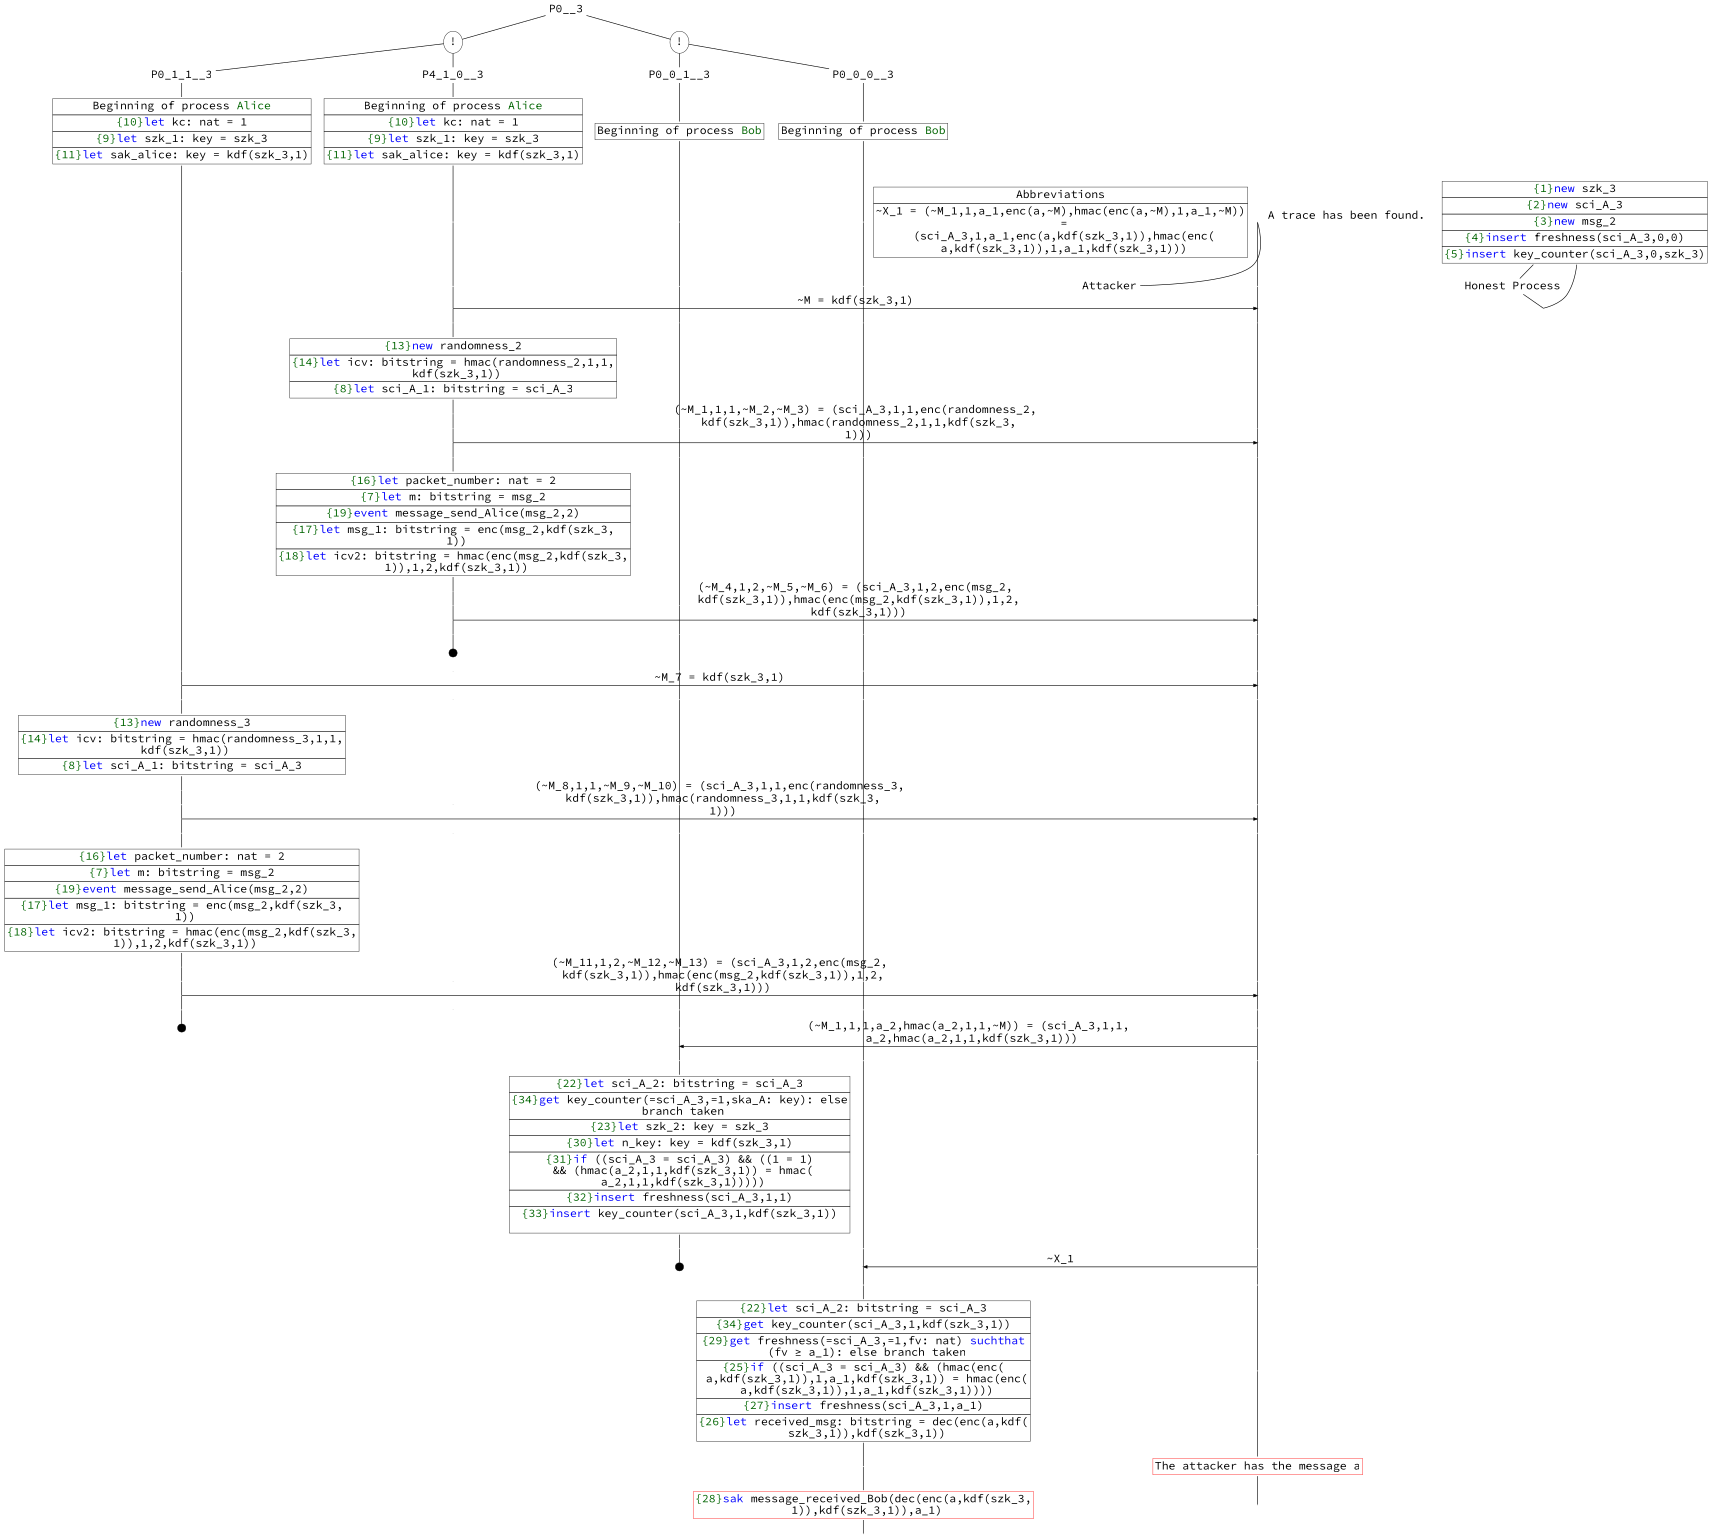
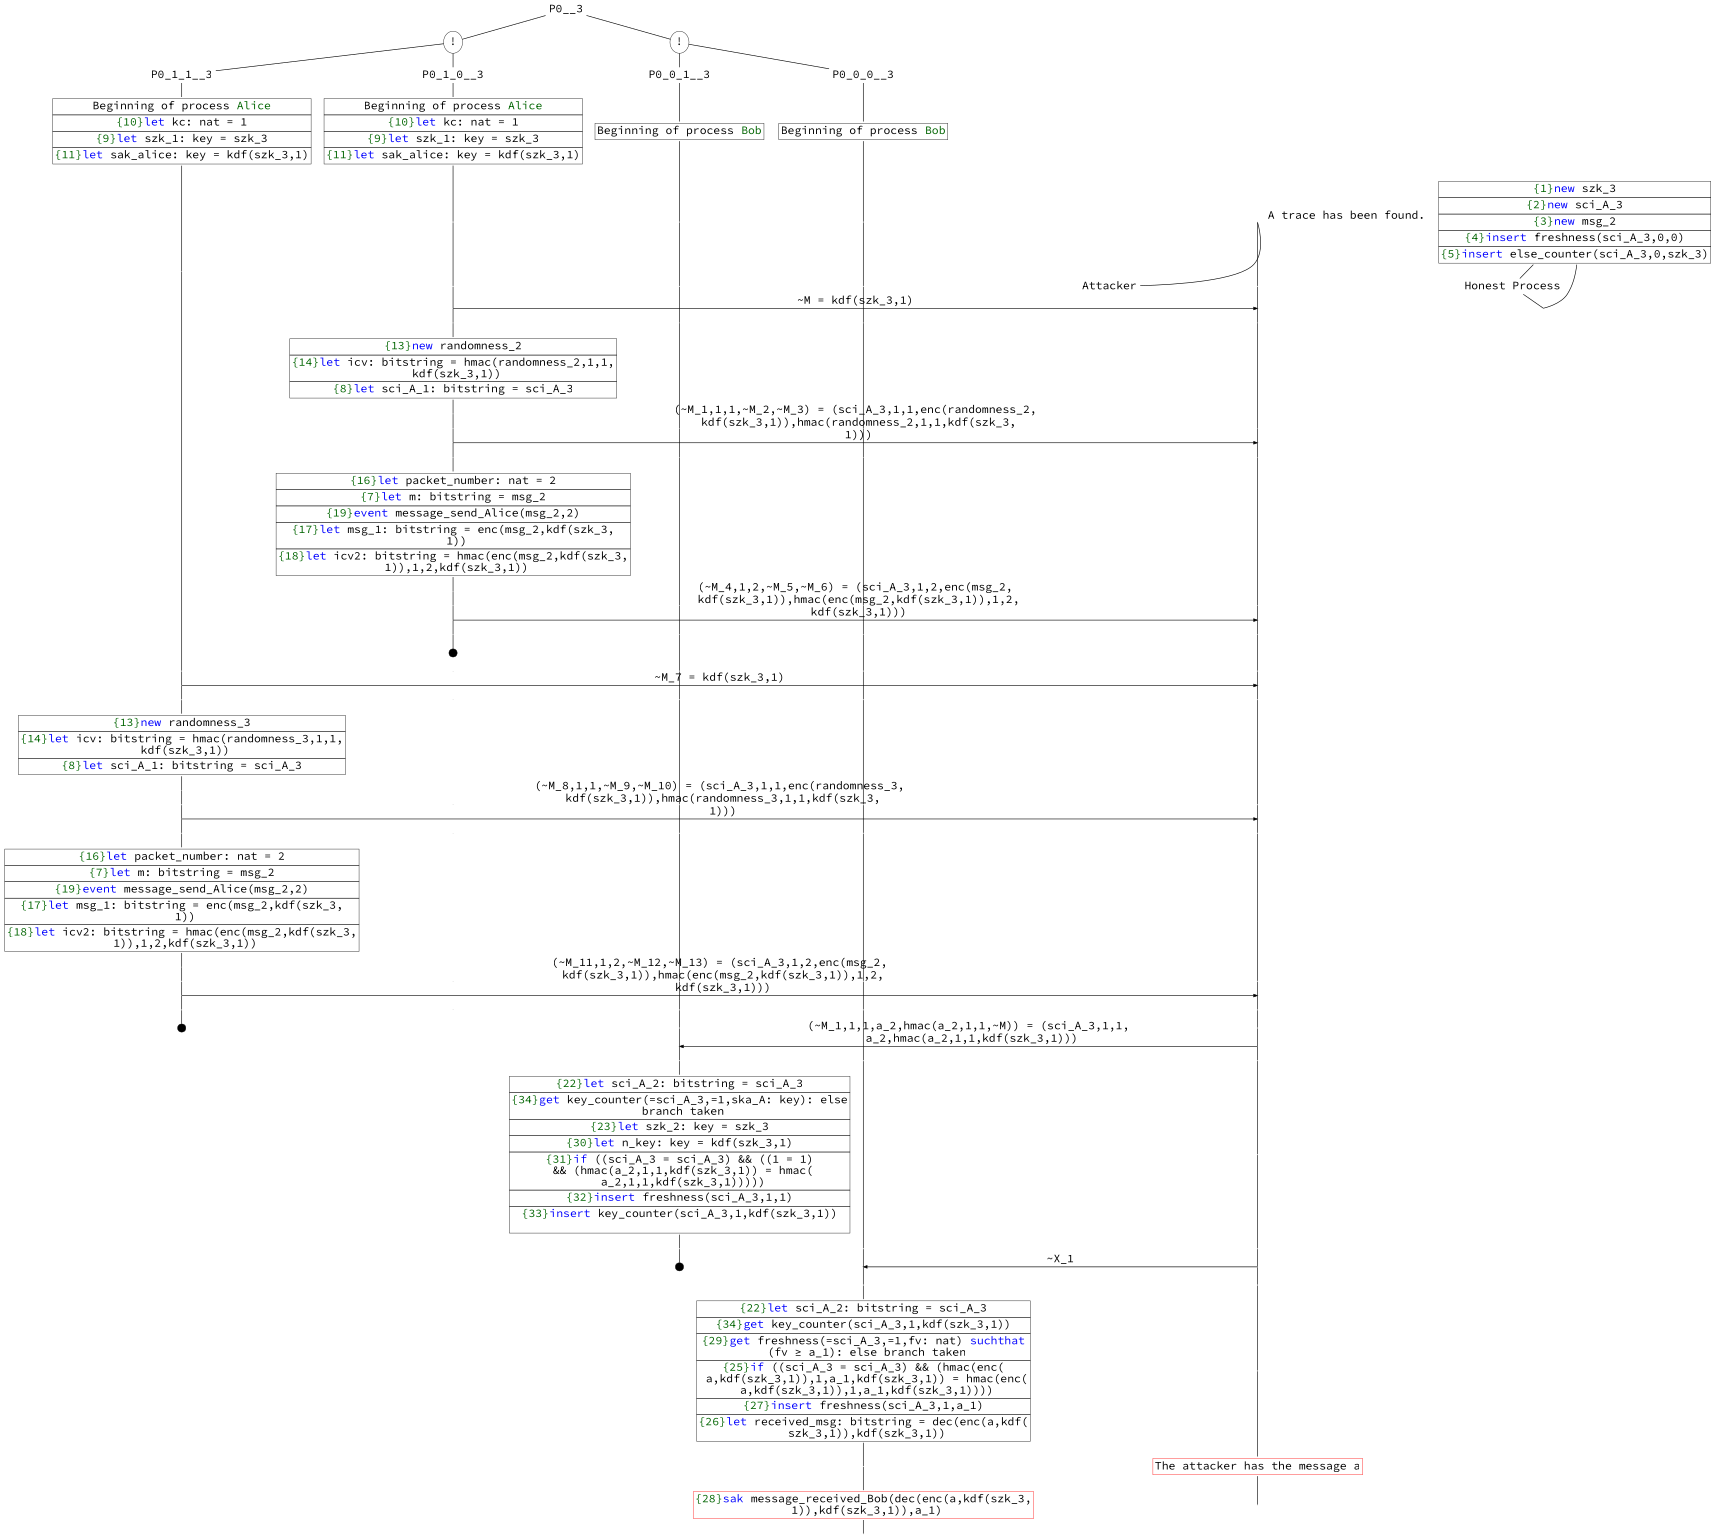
node "P4_1_0__3": label "P4_1_0__3" -> "P0_1_0__3"
node "Abbreviations": removed
node "{1}": text "key_counter(sci_A_3,0,szk_3)" -> "else_counter(sci_A_3,0,szk_3)"
